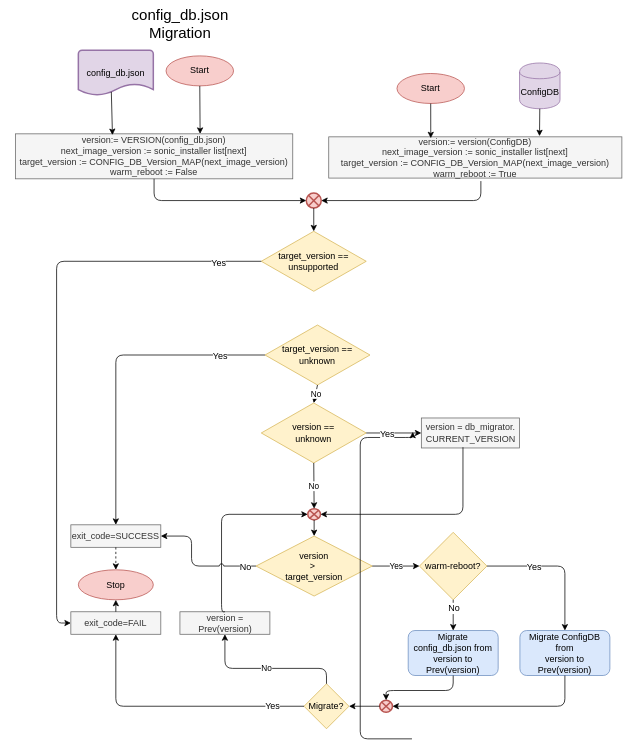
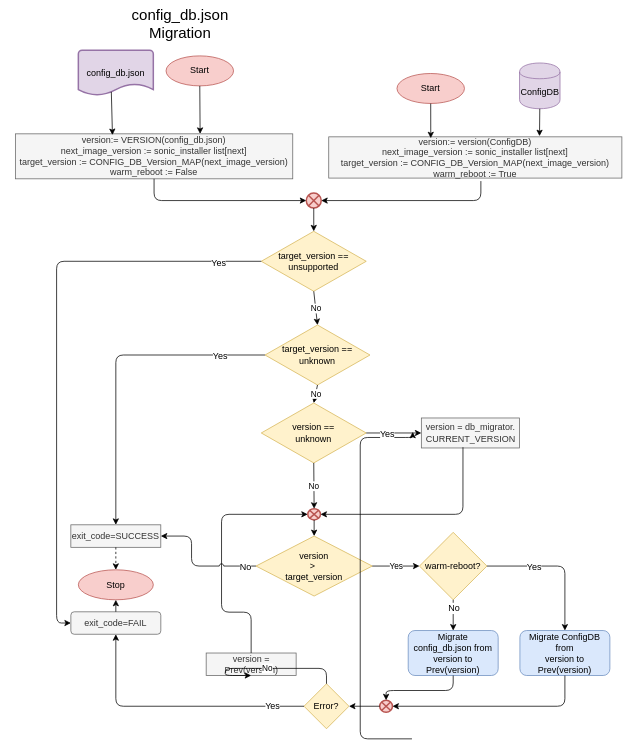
edge "target_version == unsupported" -> "target_version == unknown": added, label "No"
node "exit_code=FAIL": shape rectangle -> rounded rectangle
node "version = Prev(version)": moved (225, 623) -> (251, 665)
node "Migrate?": label "Migrate?" -> "Error?"
